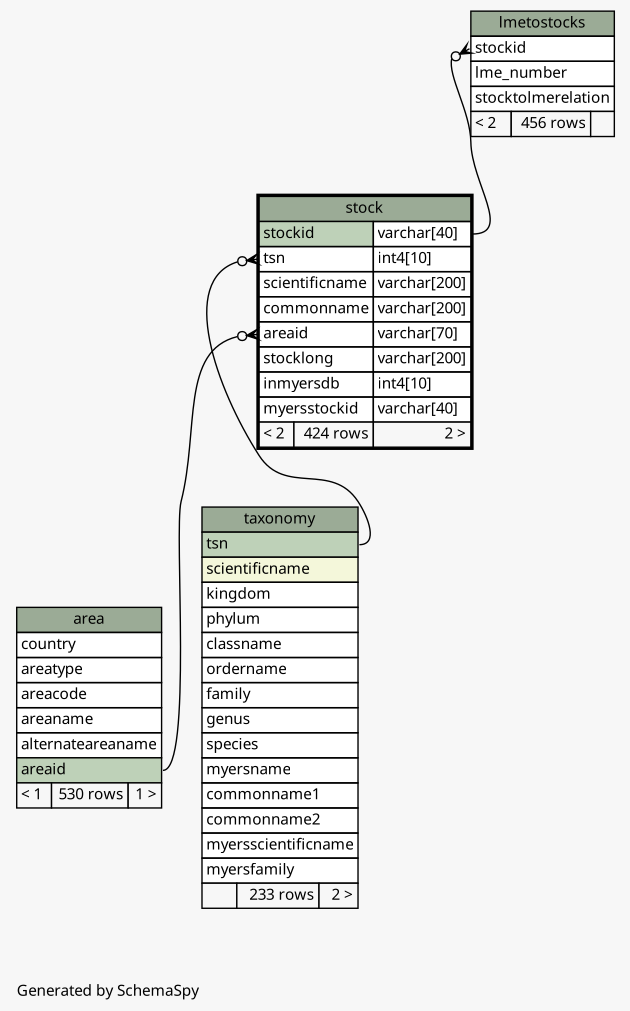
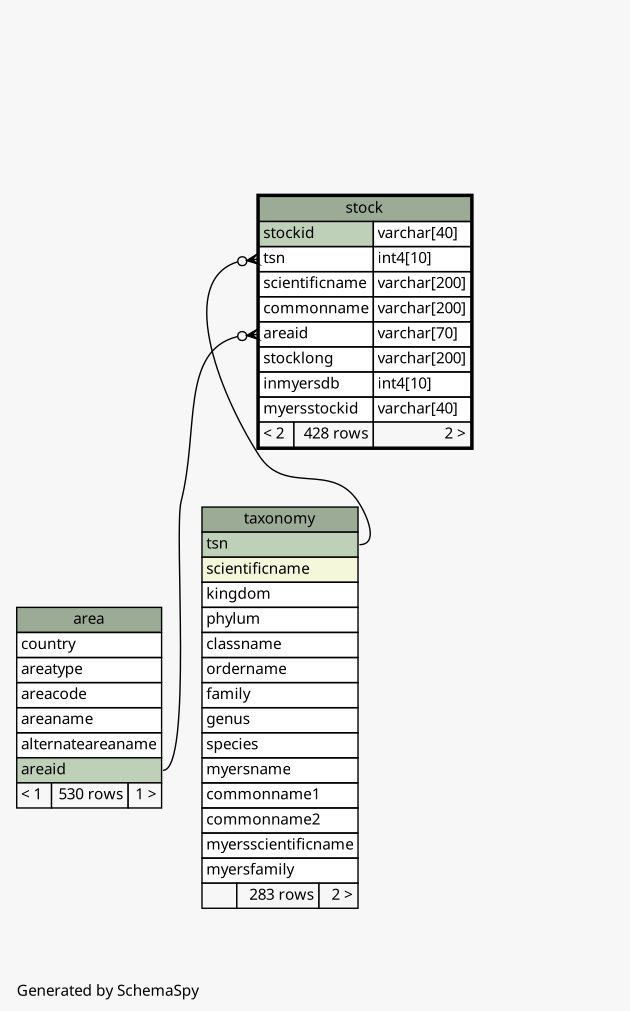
node "lmetostocks": removed
node "stock": text "424 rows" -> "428 rows"
node "taxonomy": text "233 rows" -> "283 rows"
